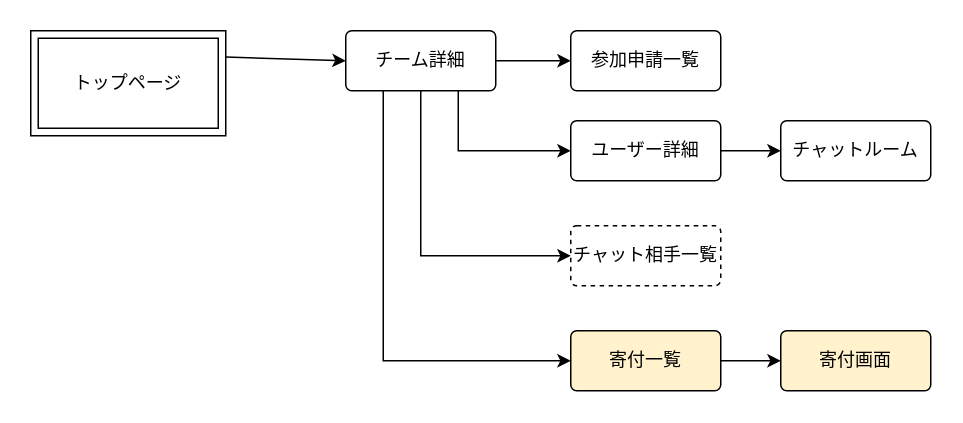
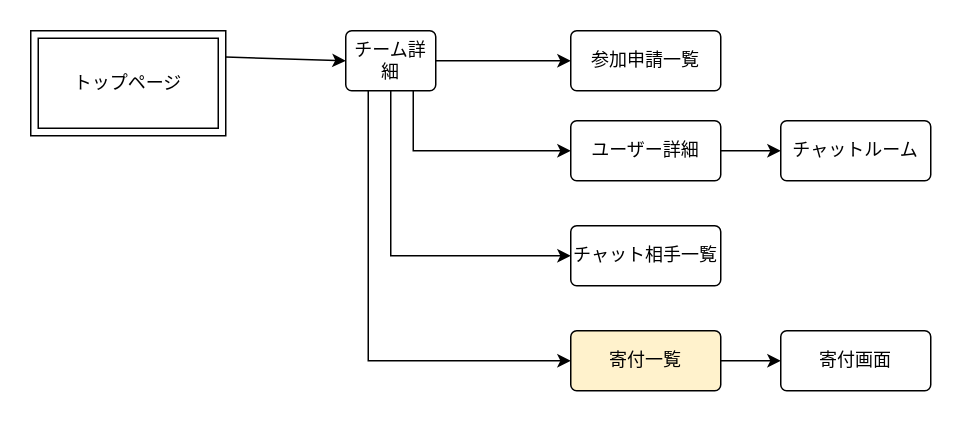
node "チーム詳細": size 150x60 -> 90x60
node "チャット相手一覧": style dashed -> solid
node "寄付画面": fillcolor #fff2cc -> #ffffff
